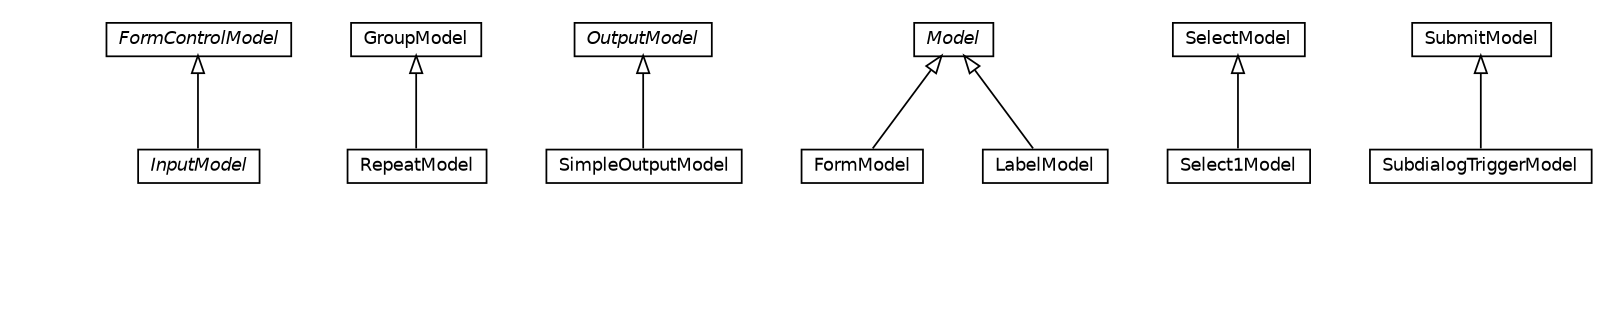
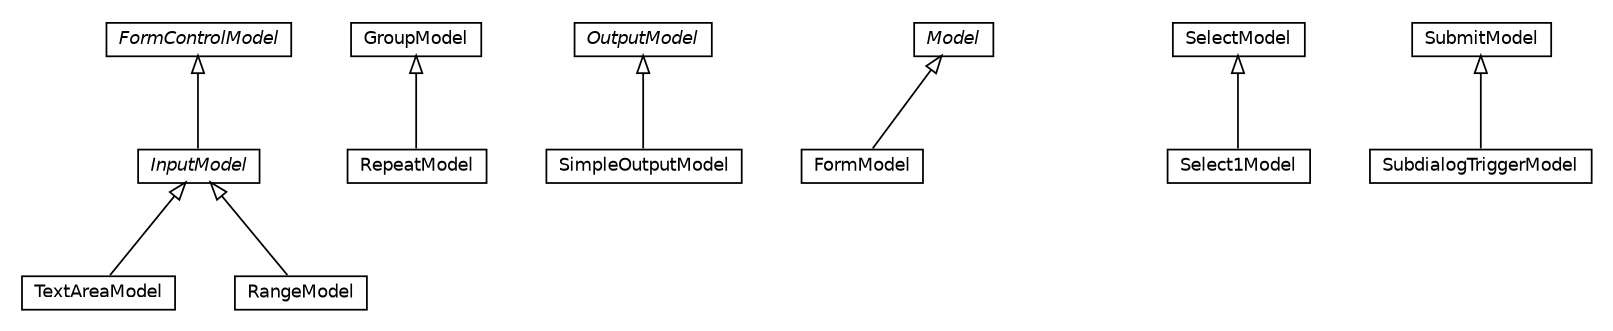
node "LabelModel": removed
node "TextAreaModel": added
node "RangeModel": added
